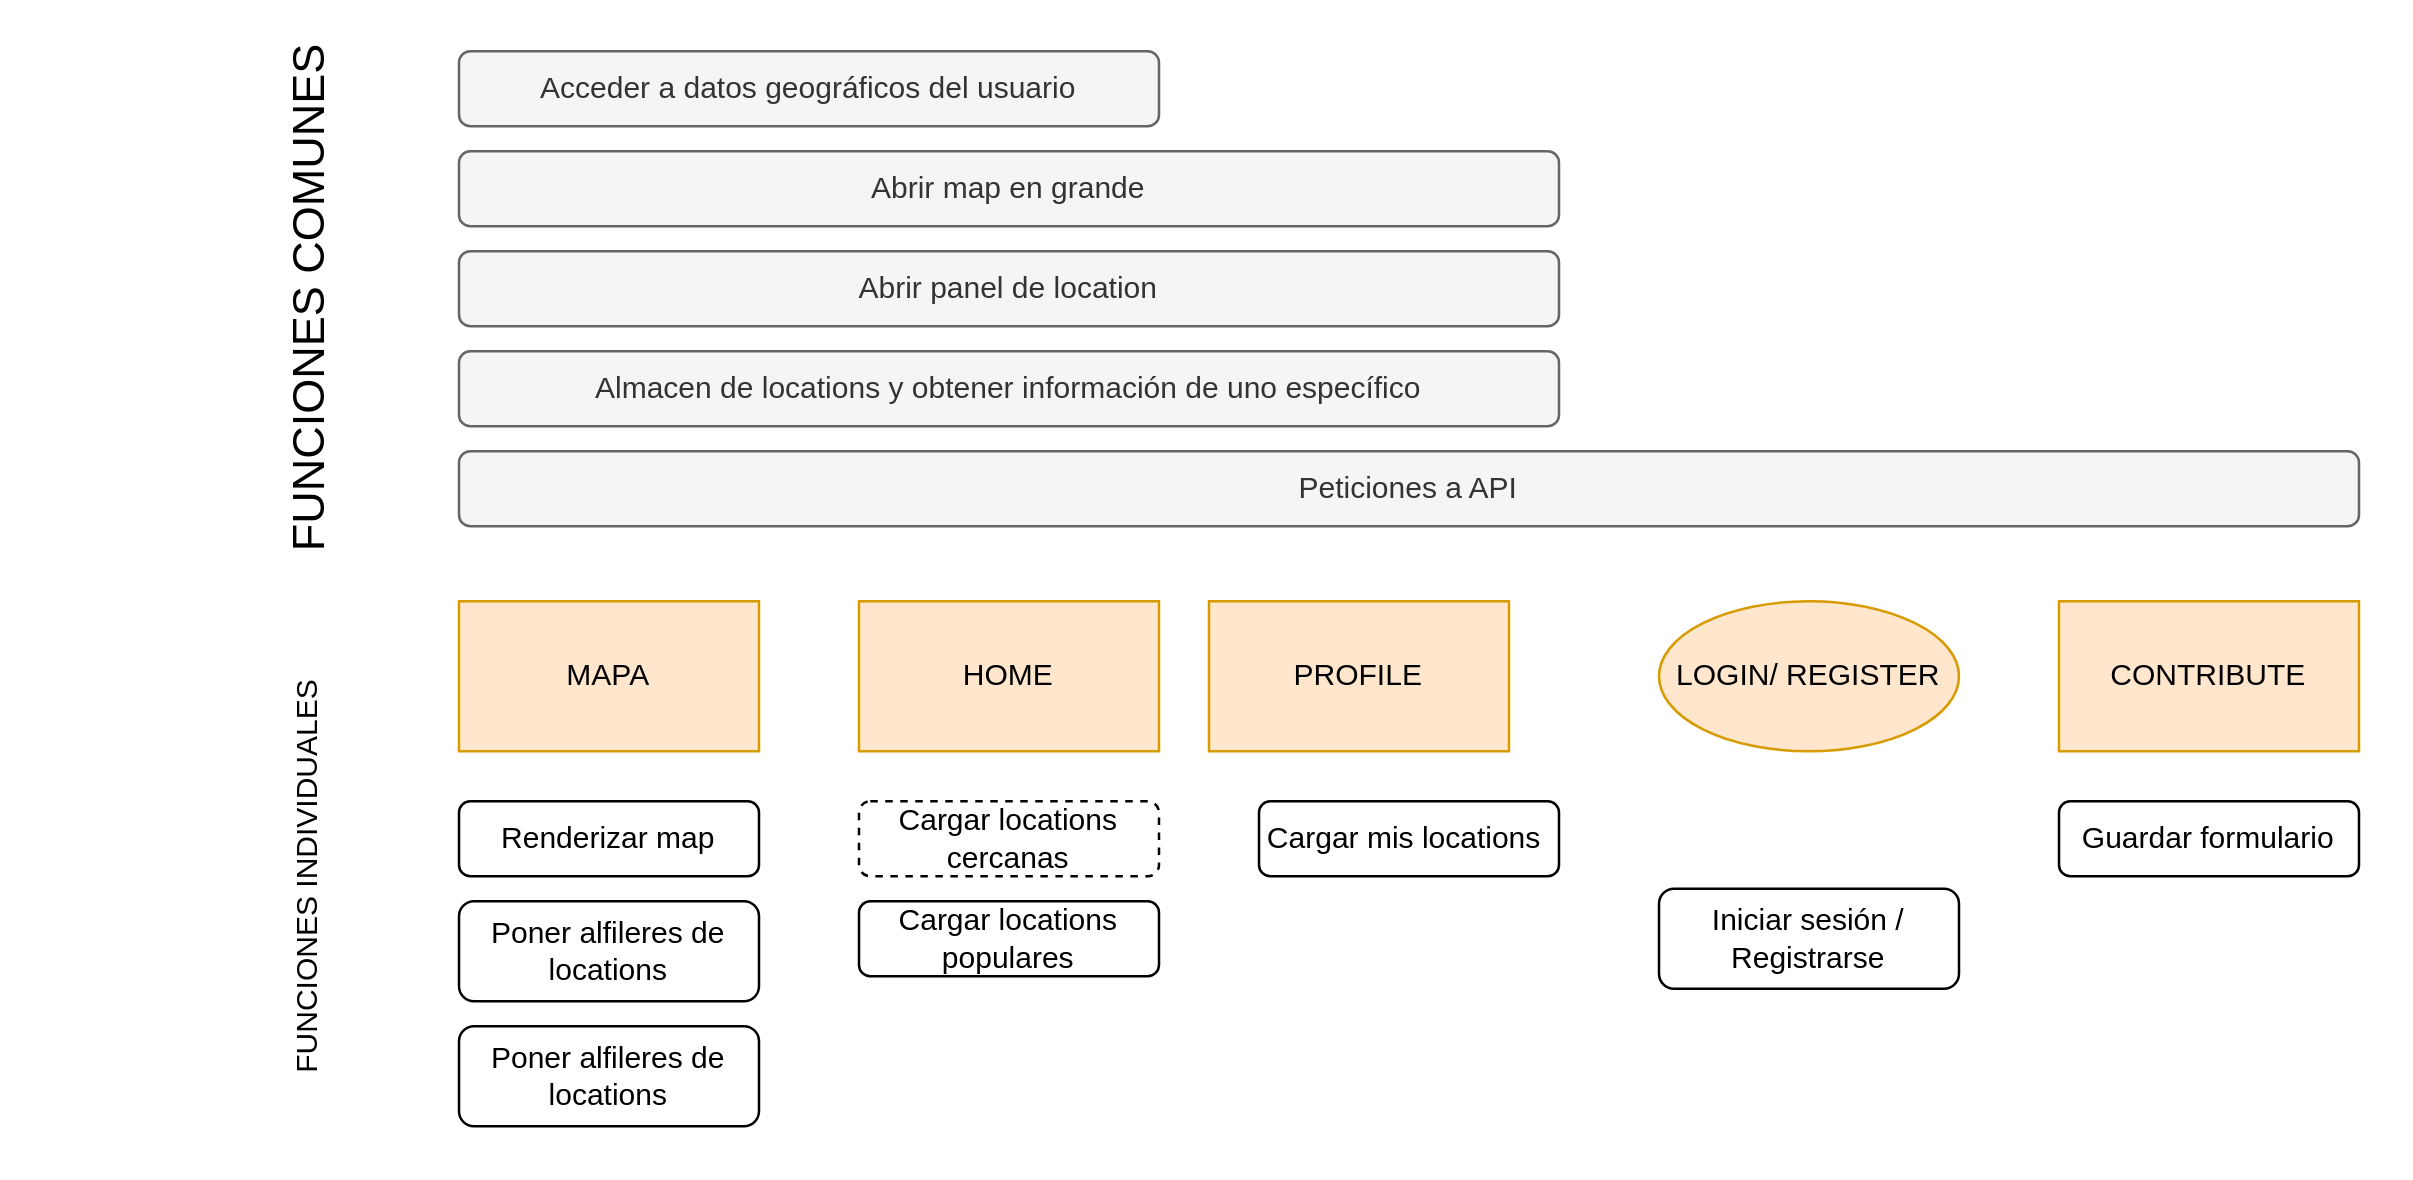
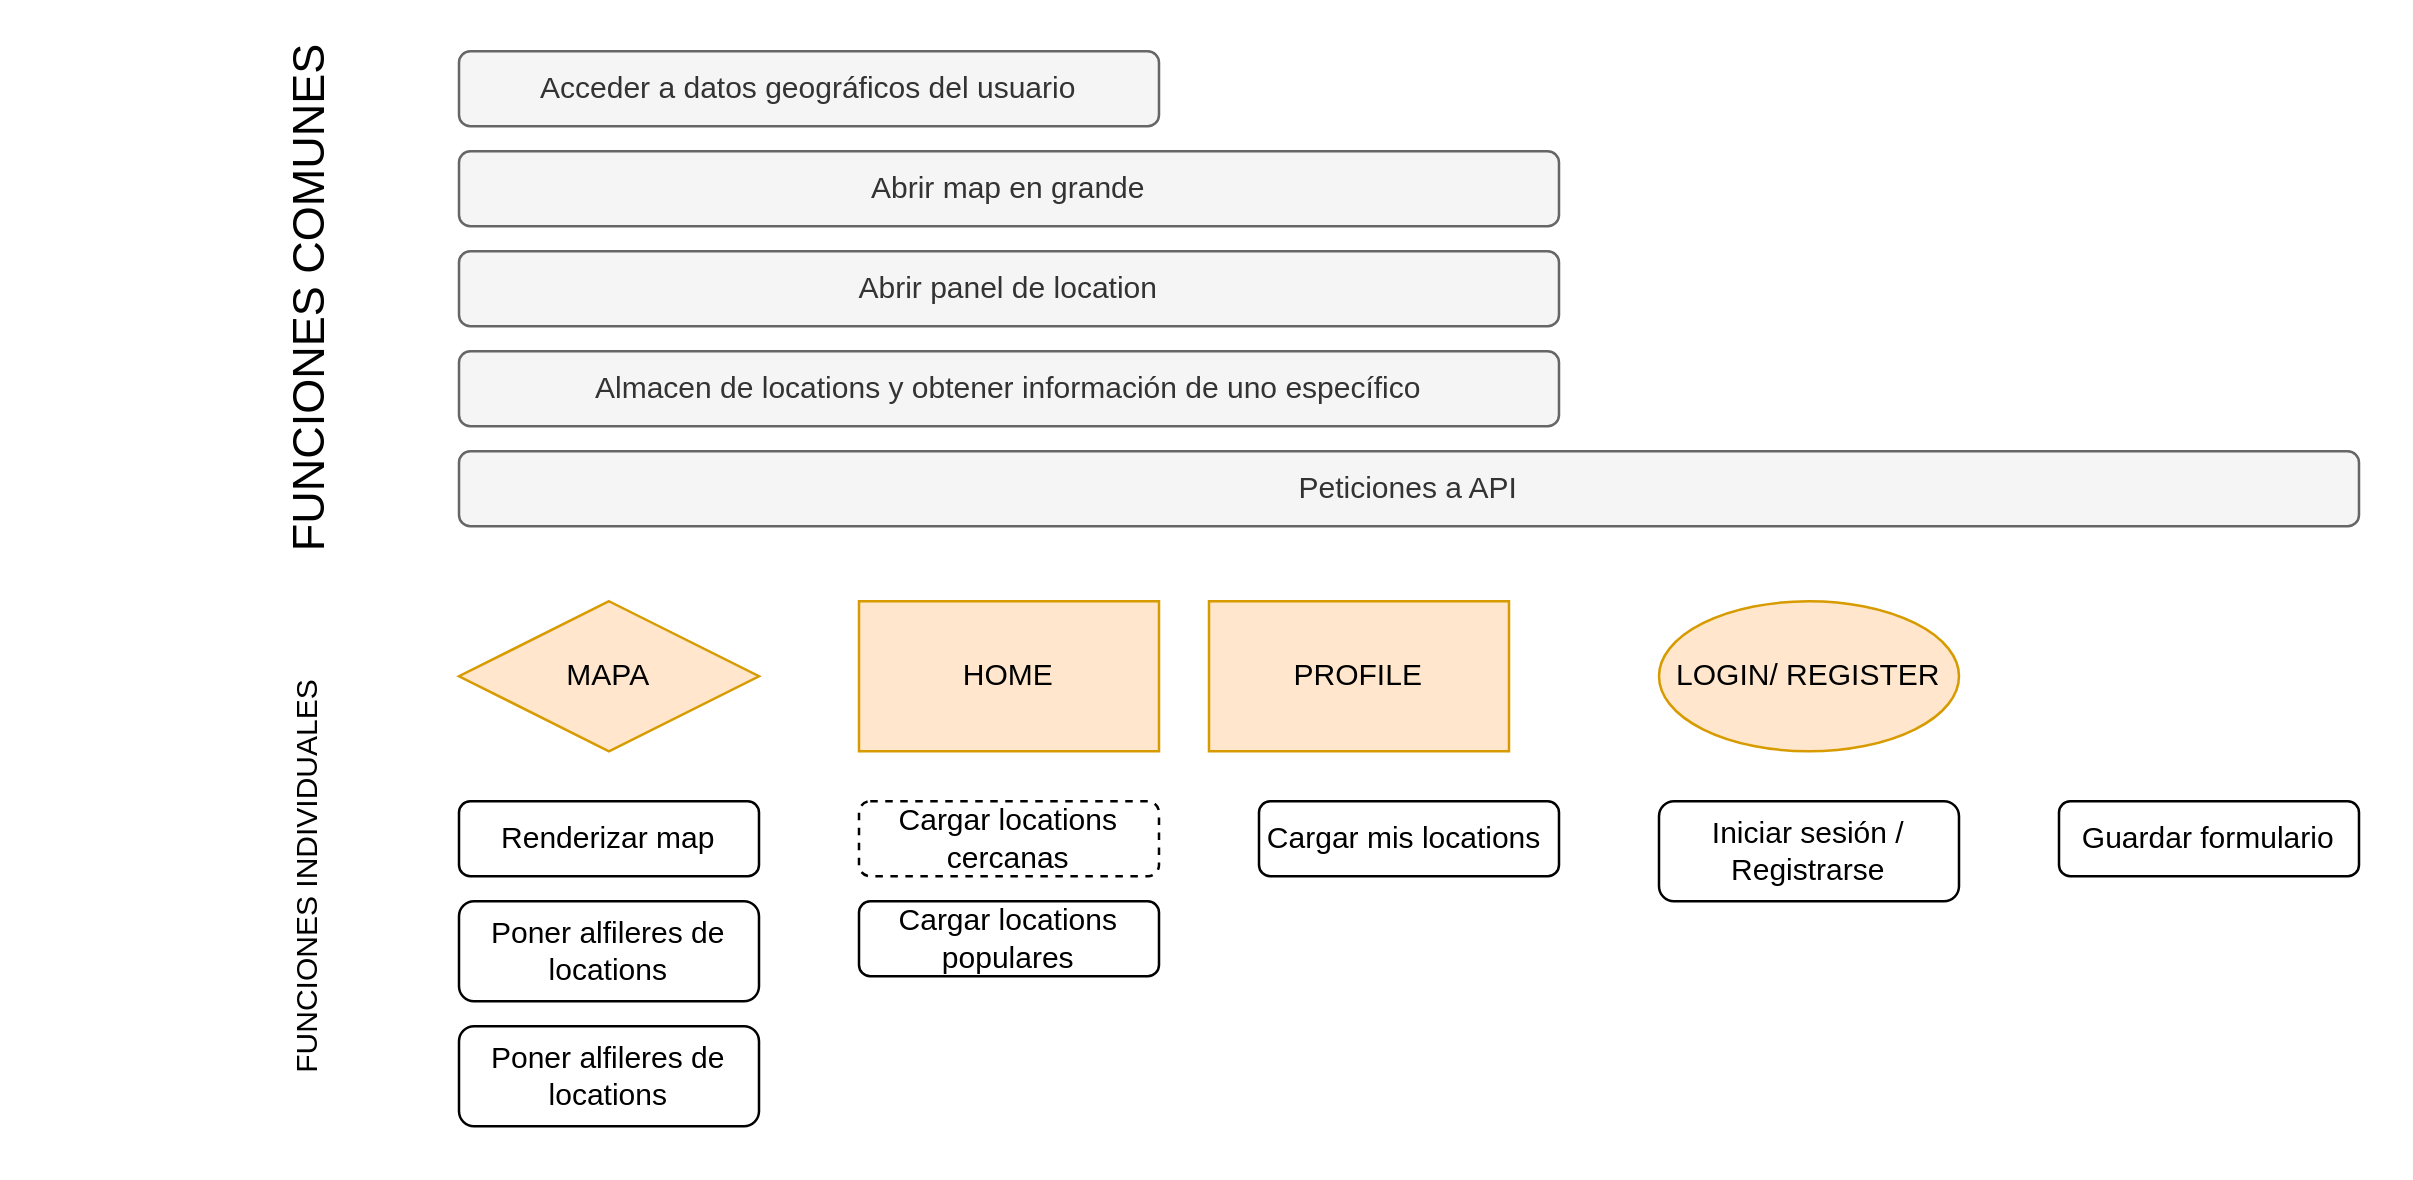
node "MAPA": shape rectangle -> diamond
node "CONTRIBUTE": removed
node "Iniciar sesión / Registrarse": moved (1809, 939) -> (1809, 851)
